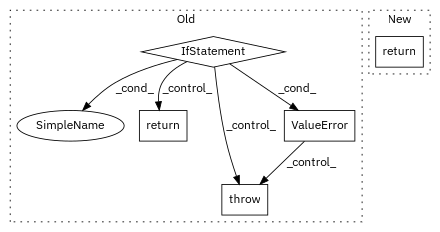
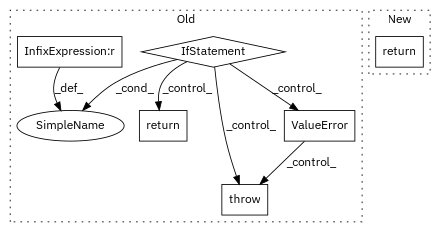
node "InfixExpression:r": added
edge "IfStatement" -> "ValueError": label "_cond_" -> "_control_"
